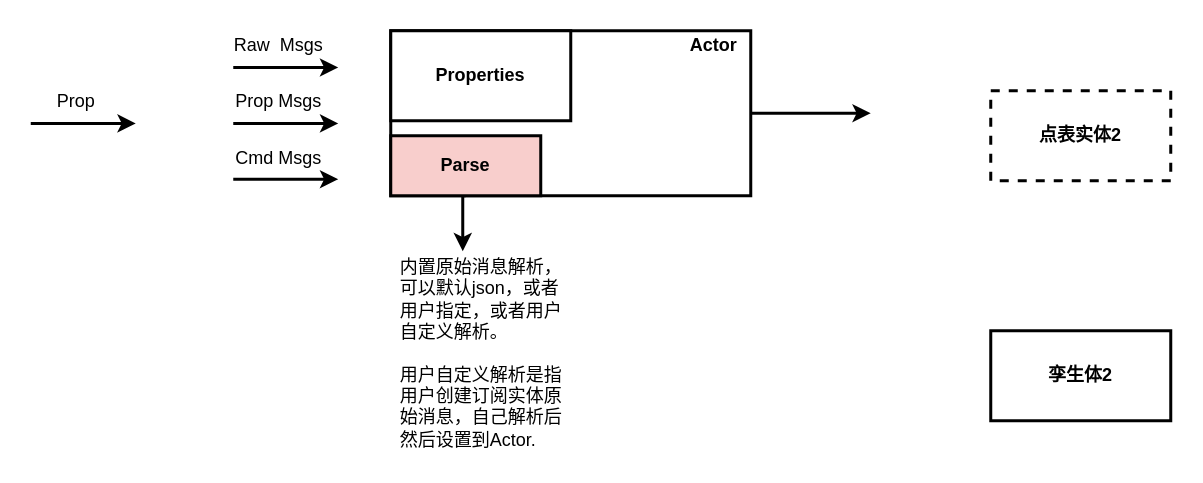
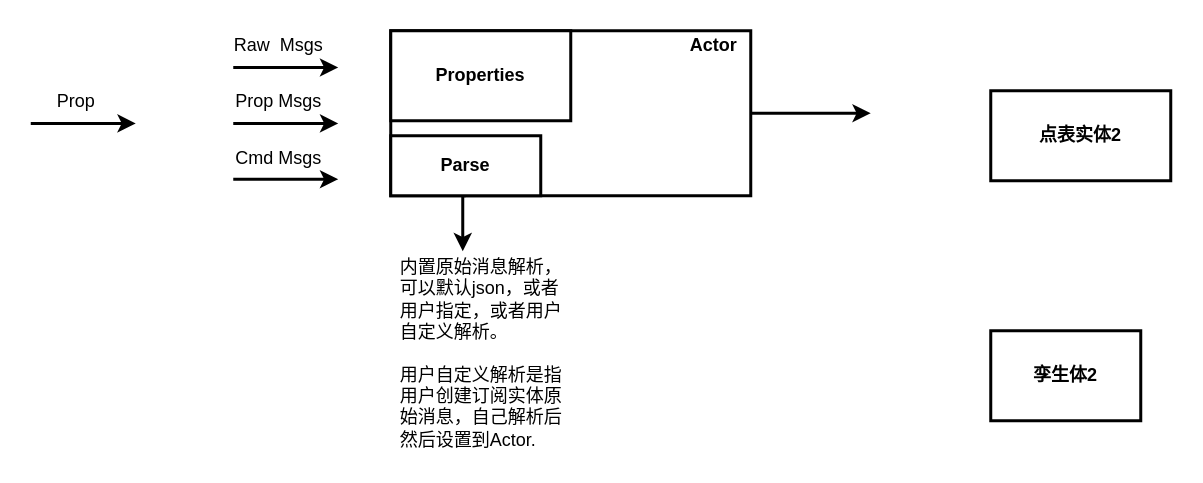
node "点表实体2": style dashed -> solid
node "Parse": fillcolor #f8cecc -> #ffffff
node "孪生体2": size 180x90 -> 150x90
